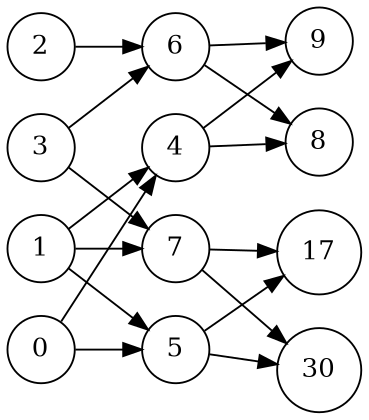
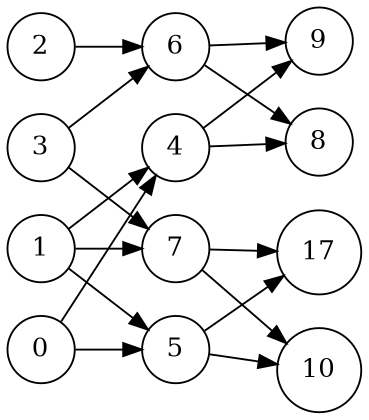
node "30": label "30" -> "10"
